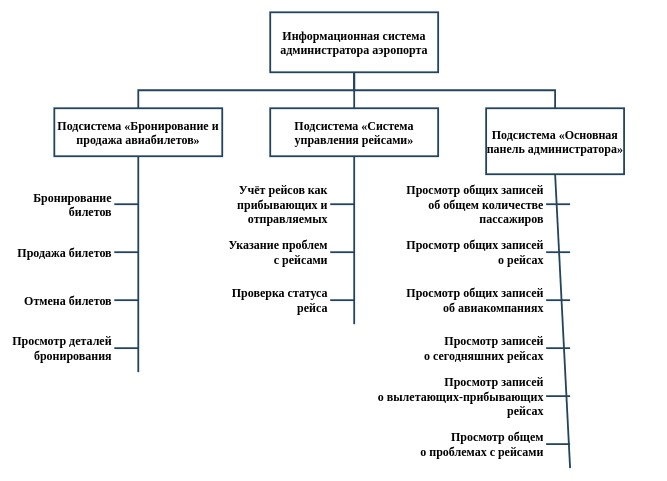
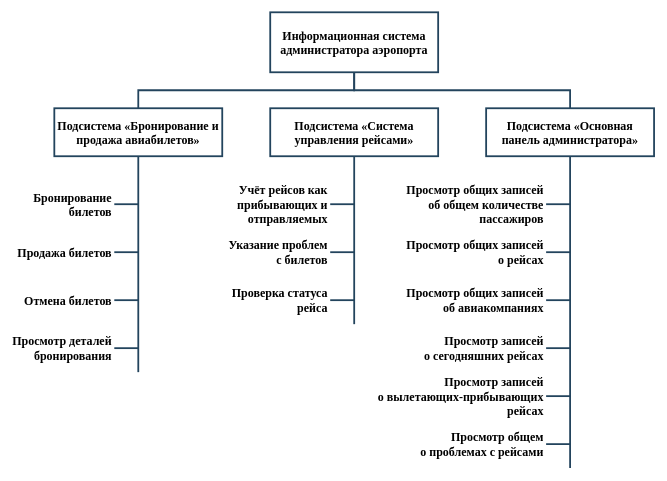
edge "Информационная система администратора аэропорта" -- "Подсистема «Система управления рейсами»": removed
node "Подсистема «Основная панель администратора»": size 138x66 -> 168x48
node "Указание проблем с рейсами": label "Указание проблем с рейсами" -> "Указание проблем с билетов"
